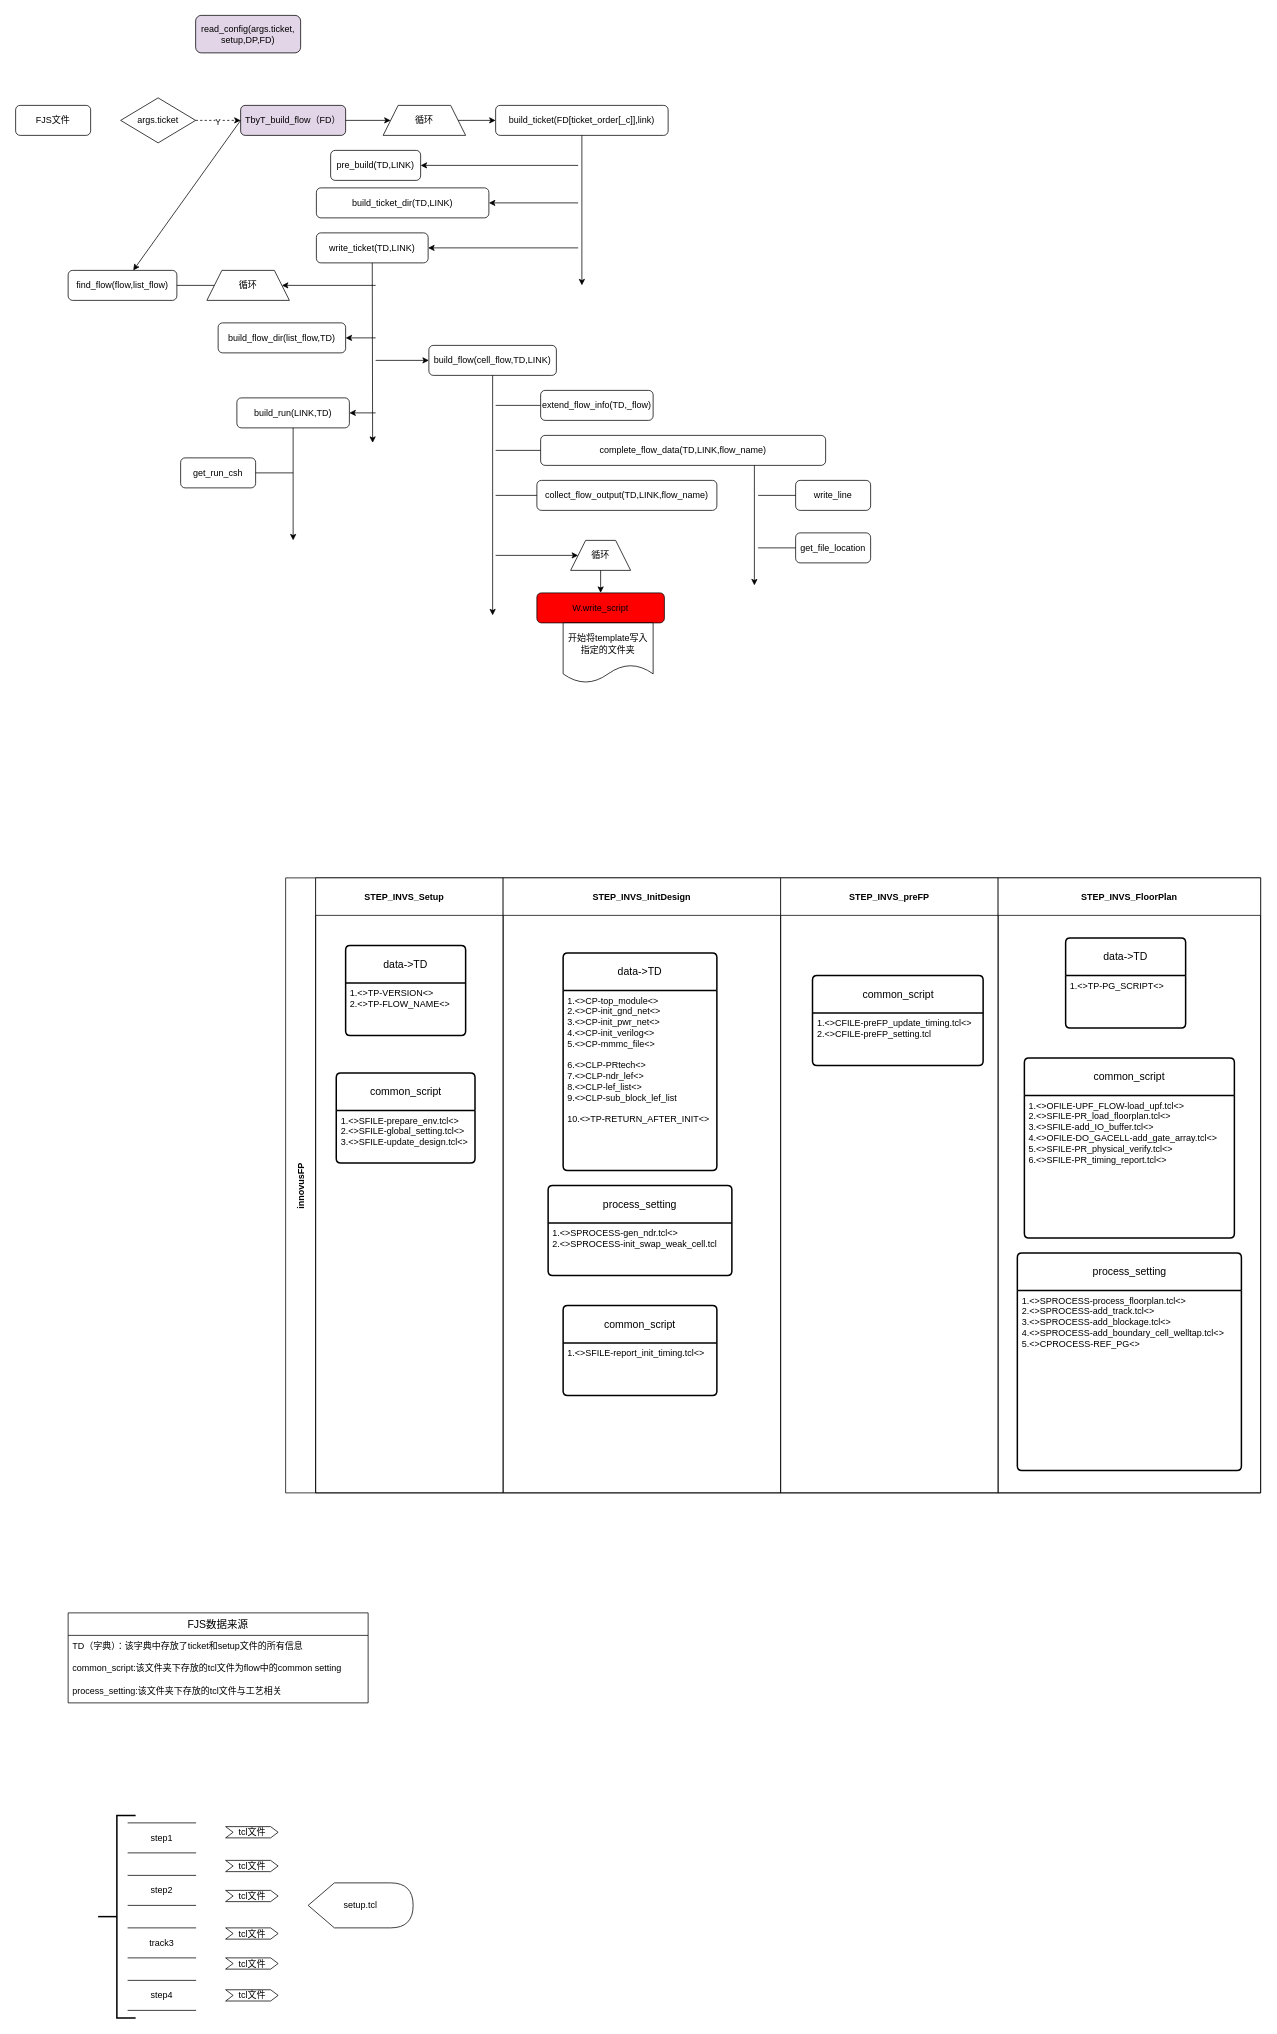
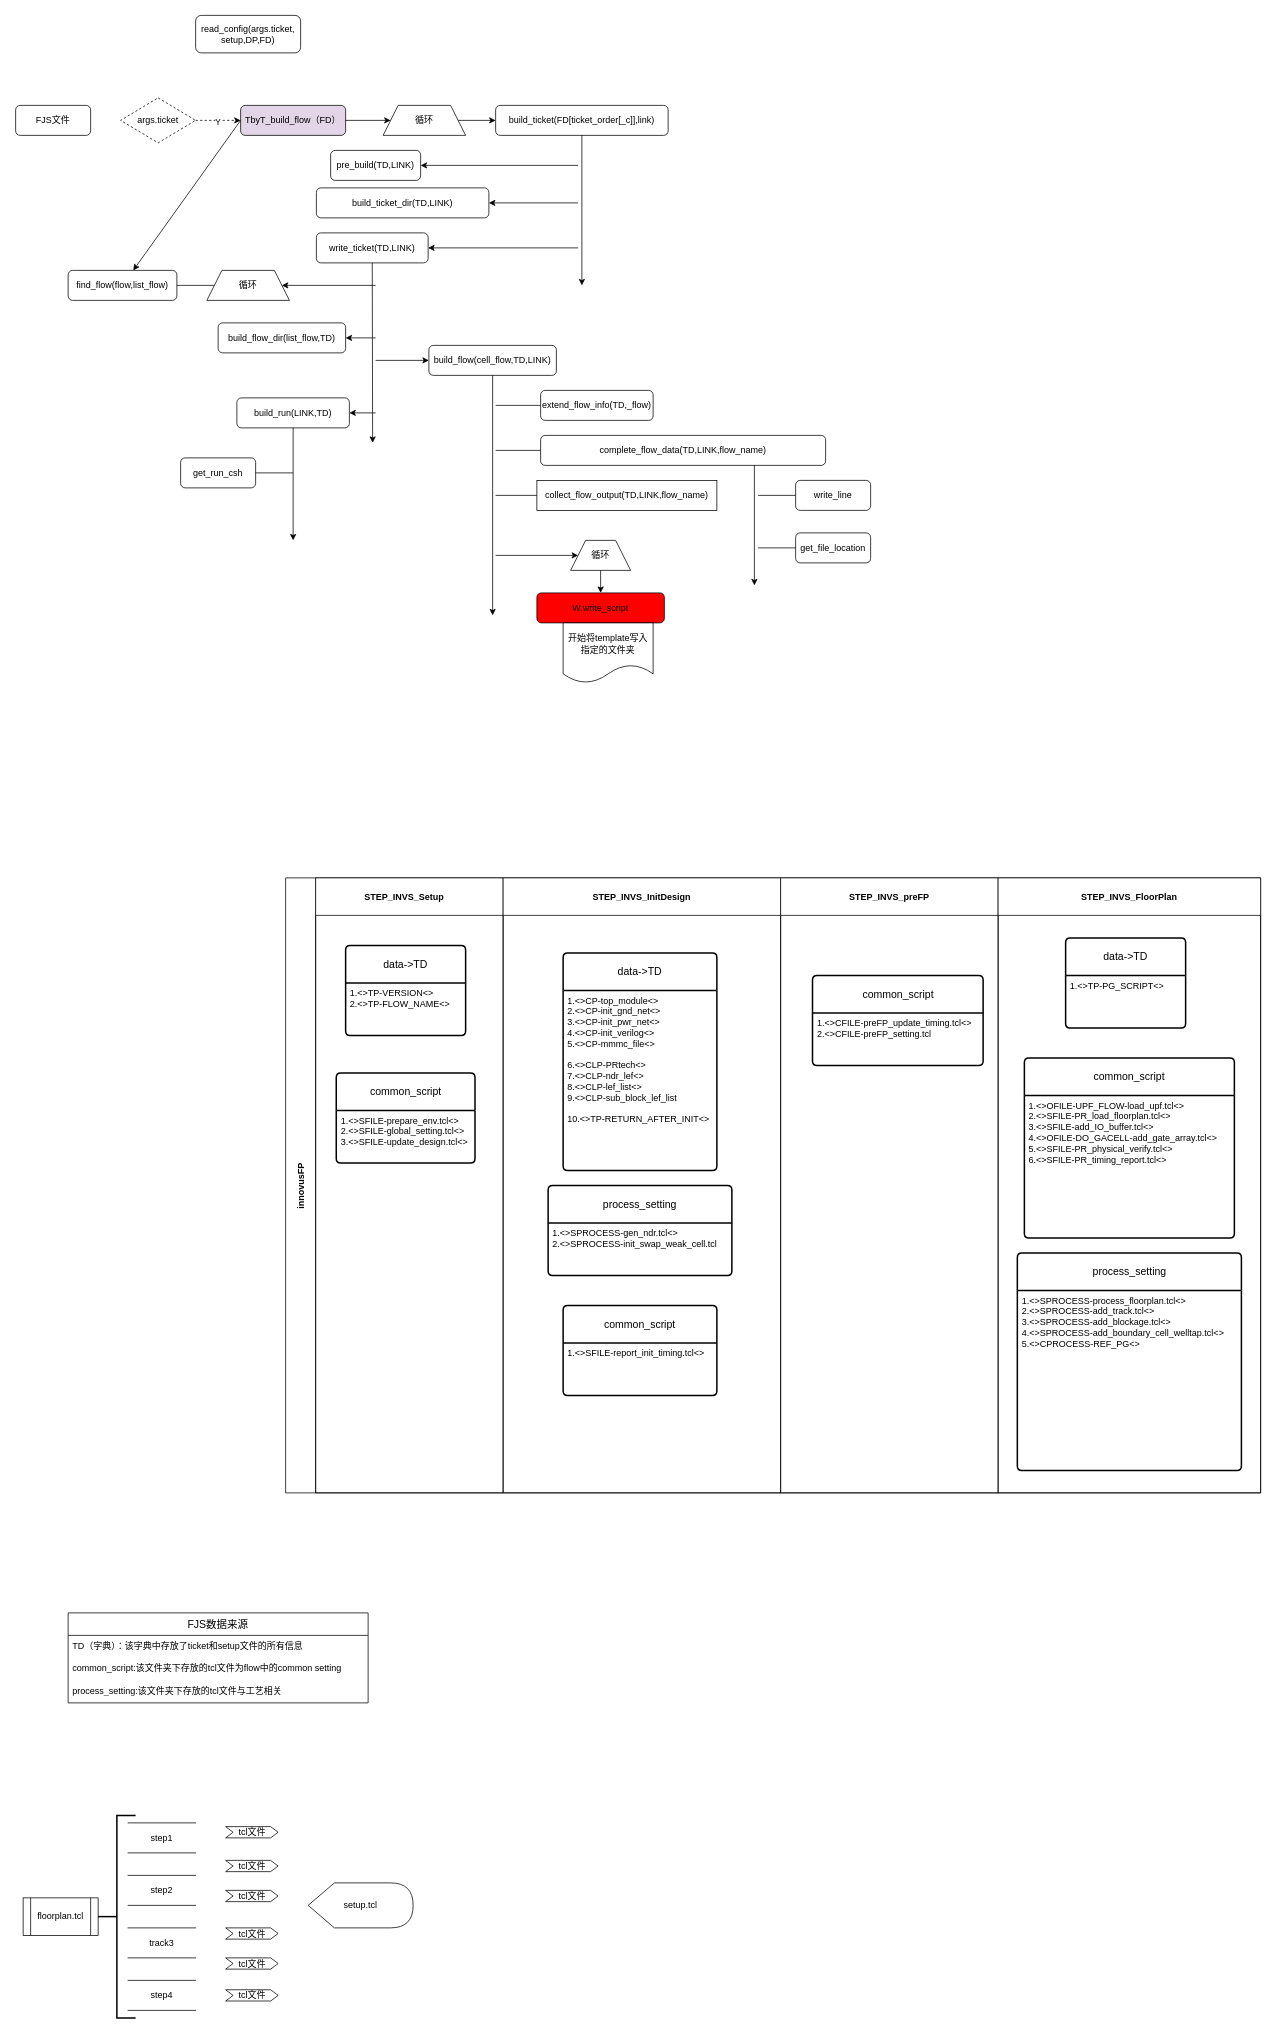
node "read_config(args.ticket, setup,DP,FD)": fillcolor #e1d5e7 -> #ffffff
node "args.ticket": style solid -> dashed
node "collect_flow_output(TD,LINK,flow_name)": shape rounded rectangle -> rectangle
node "floorplan.tcl": added
